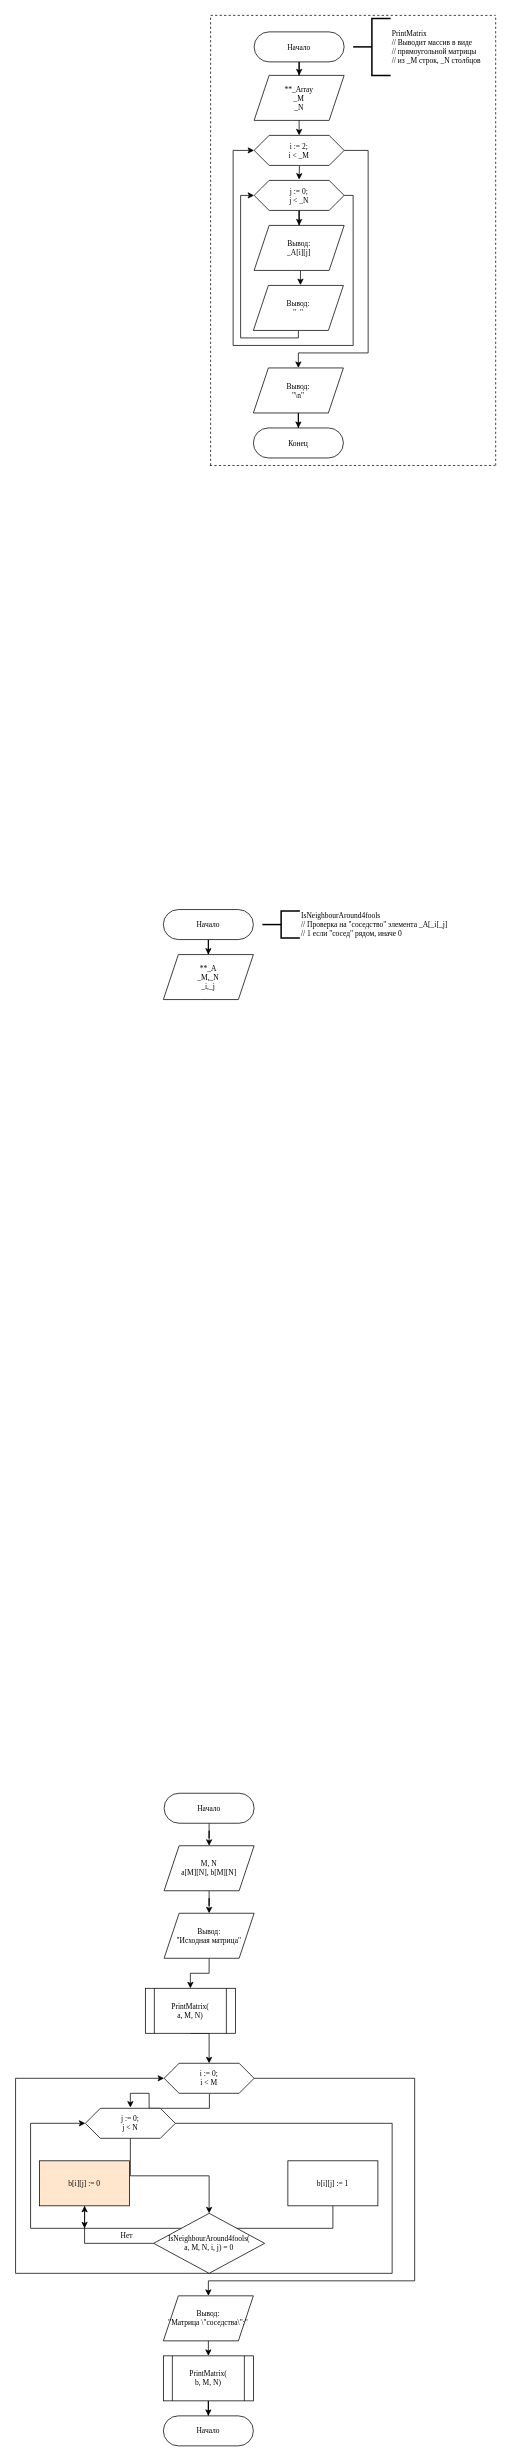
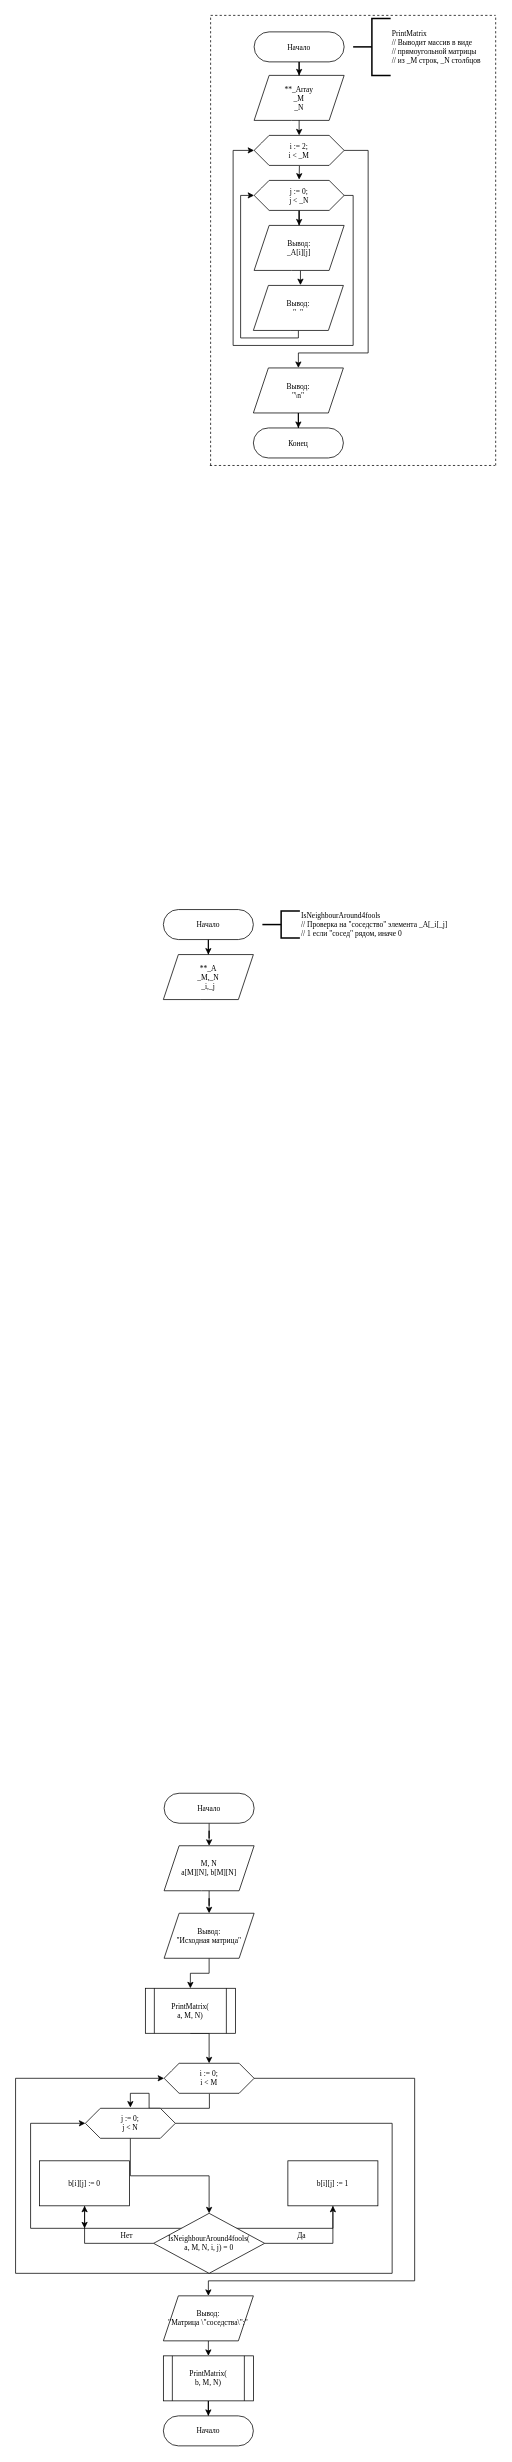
node "b[i][j] := 0": fillcolor #ffe6cc -> #ffffff
edge "IsNeighbourAround4fools( a, M, N, i, j) = 0" -> "b[i][j] := 1": added, label "Да"
